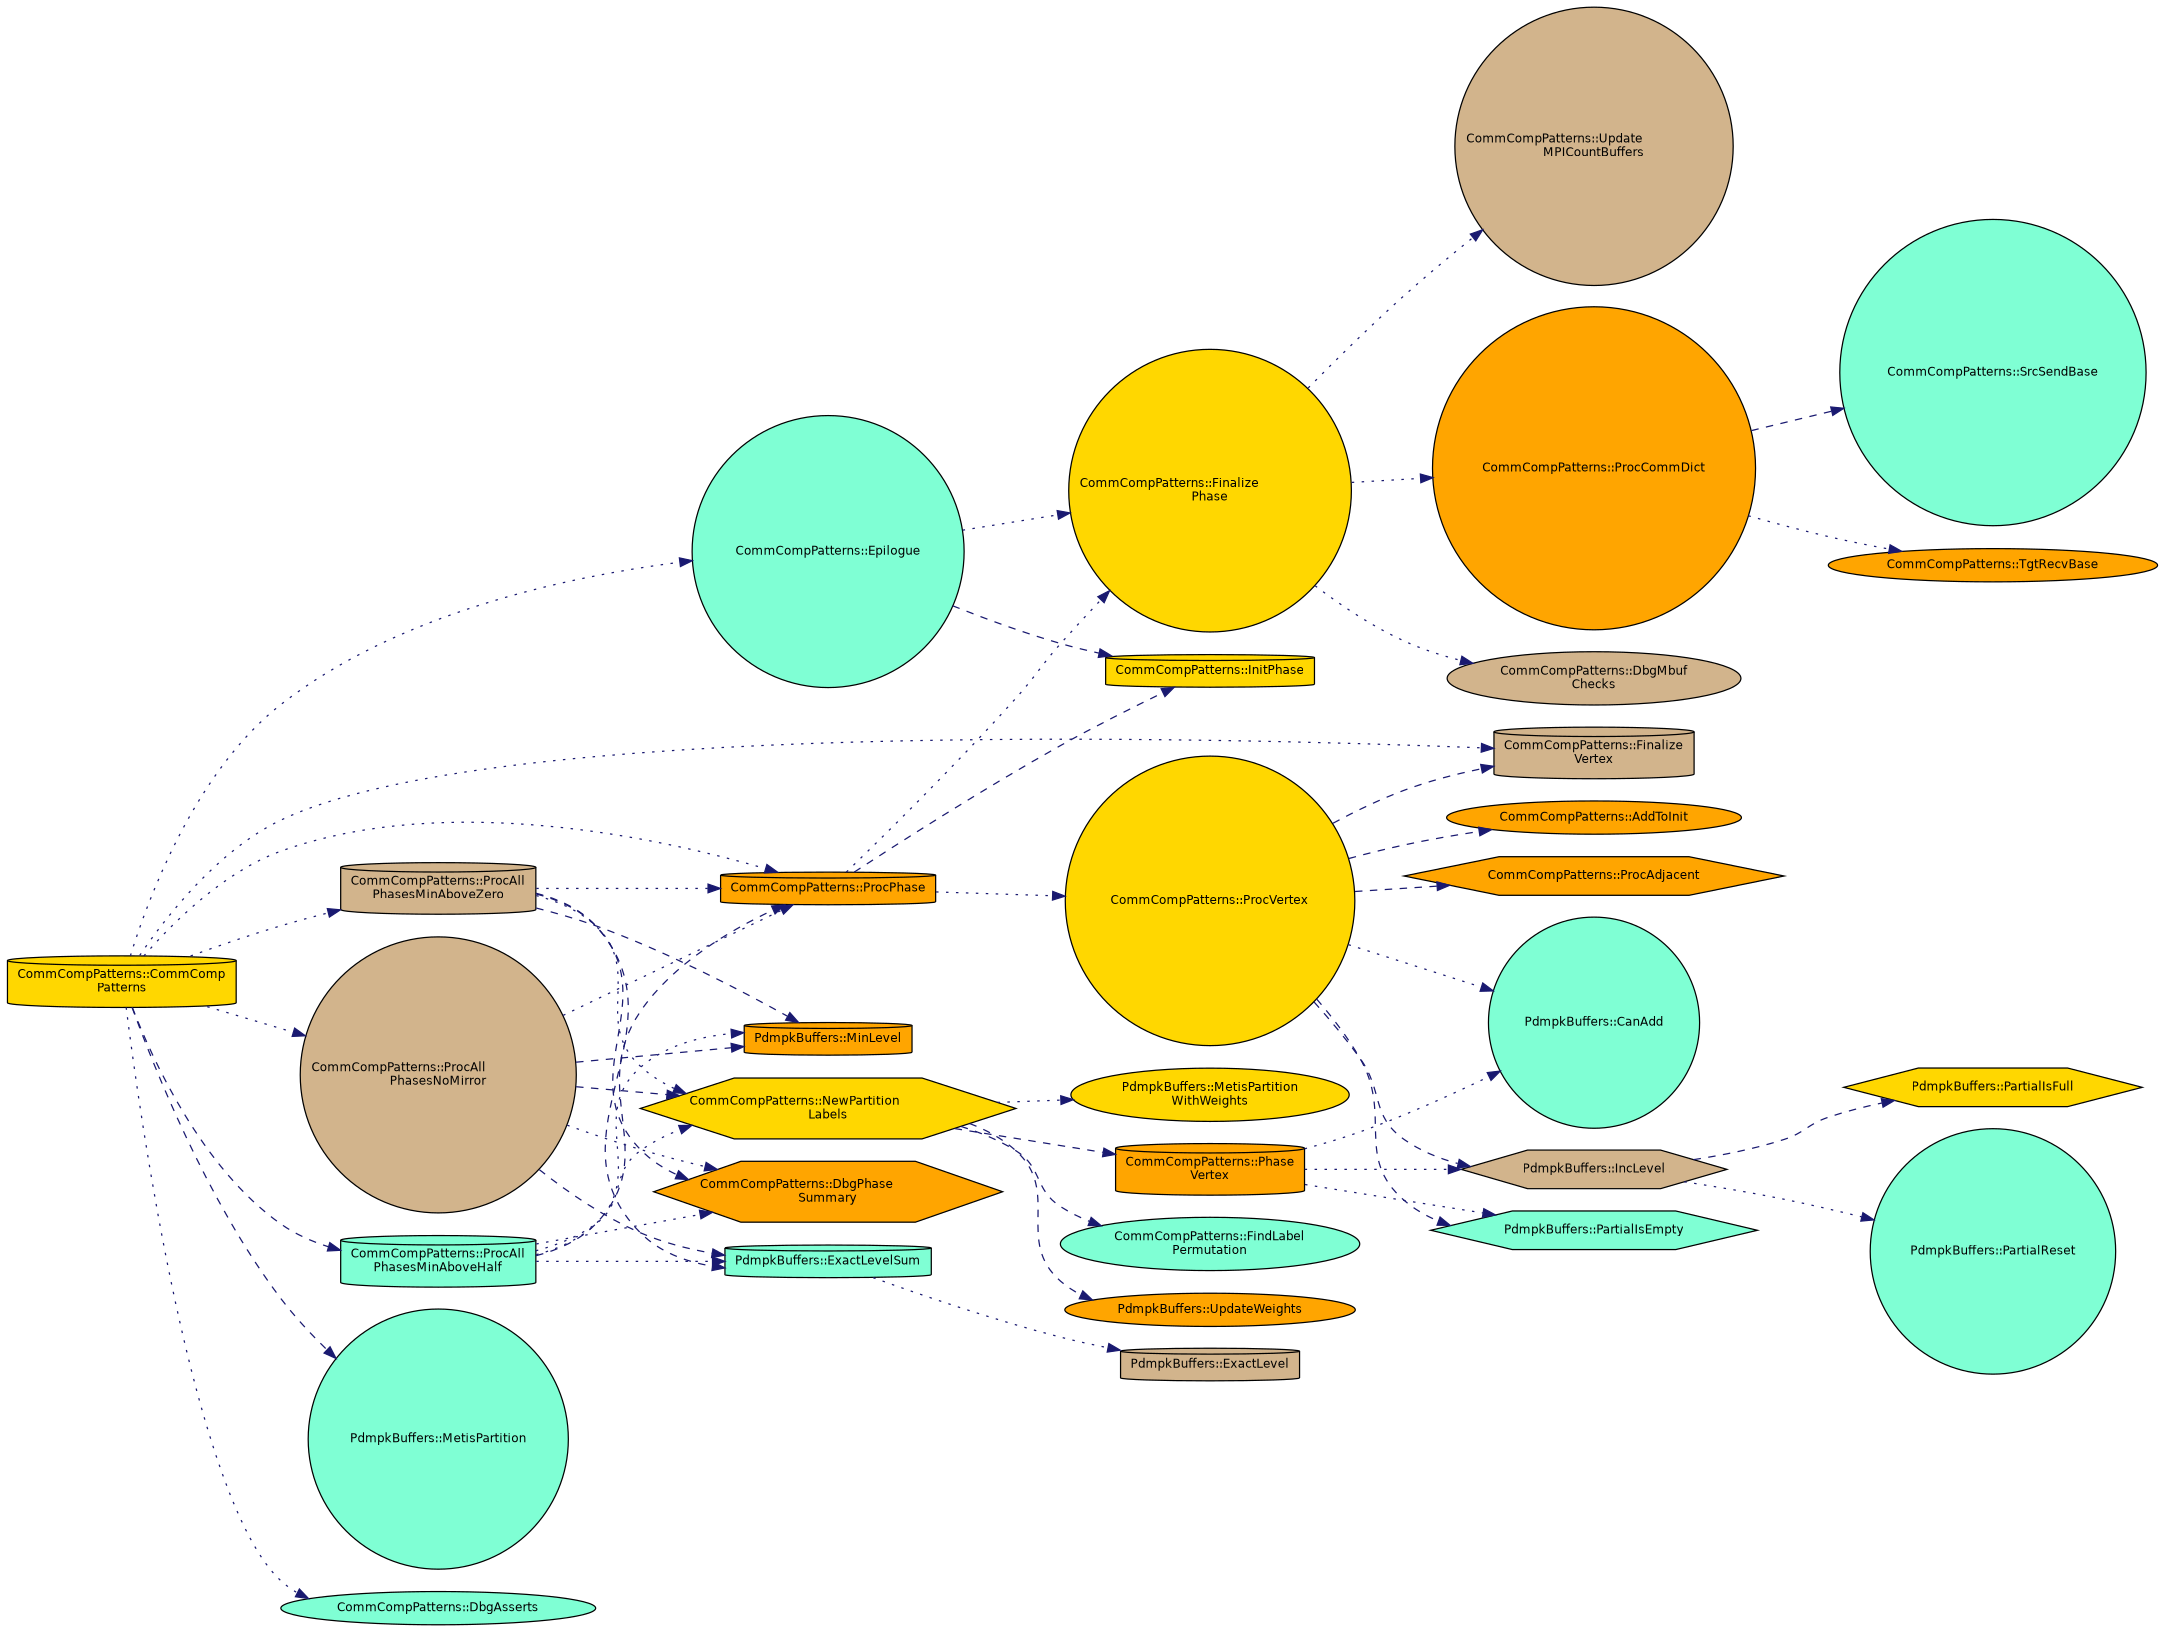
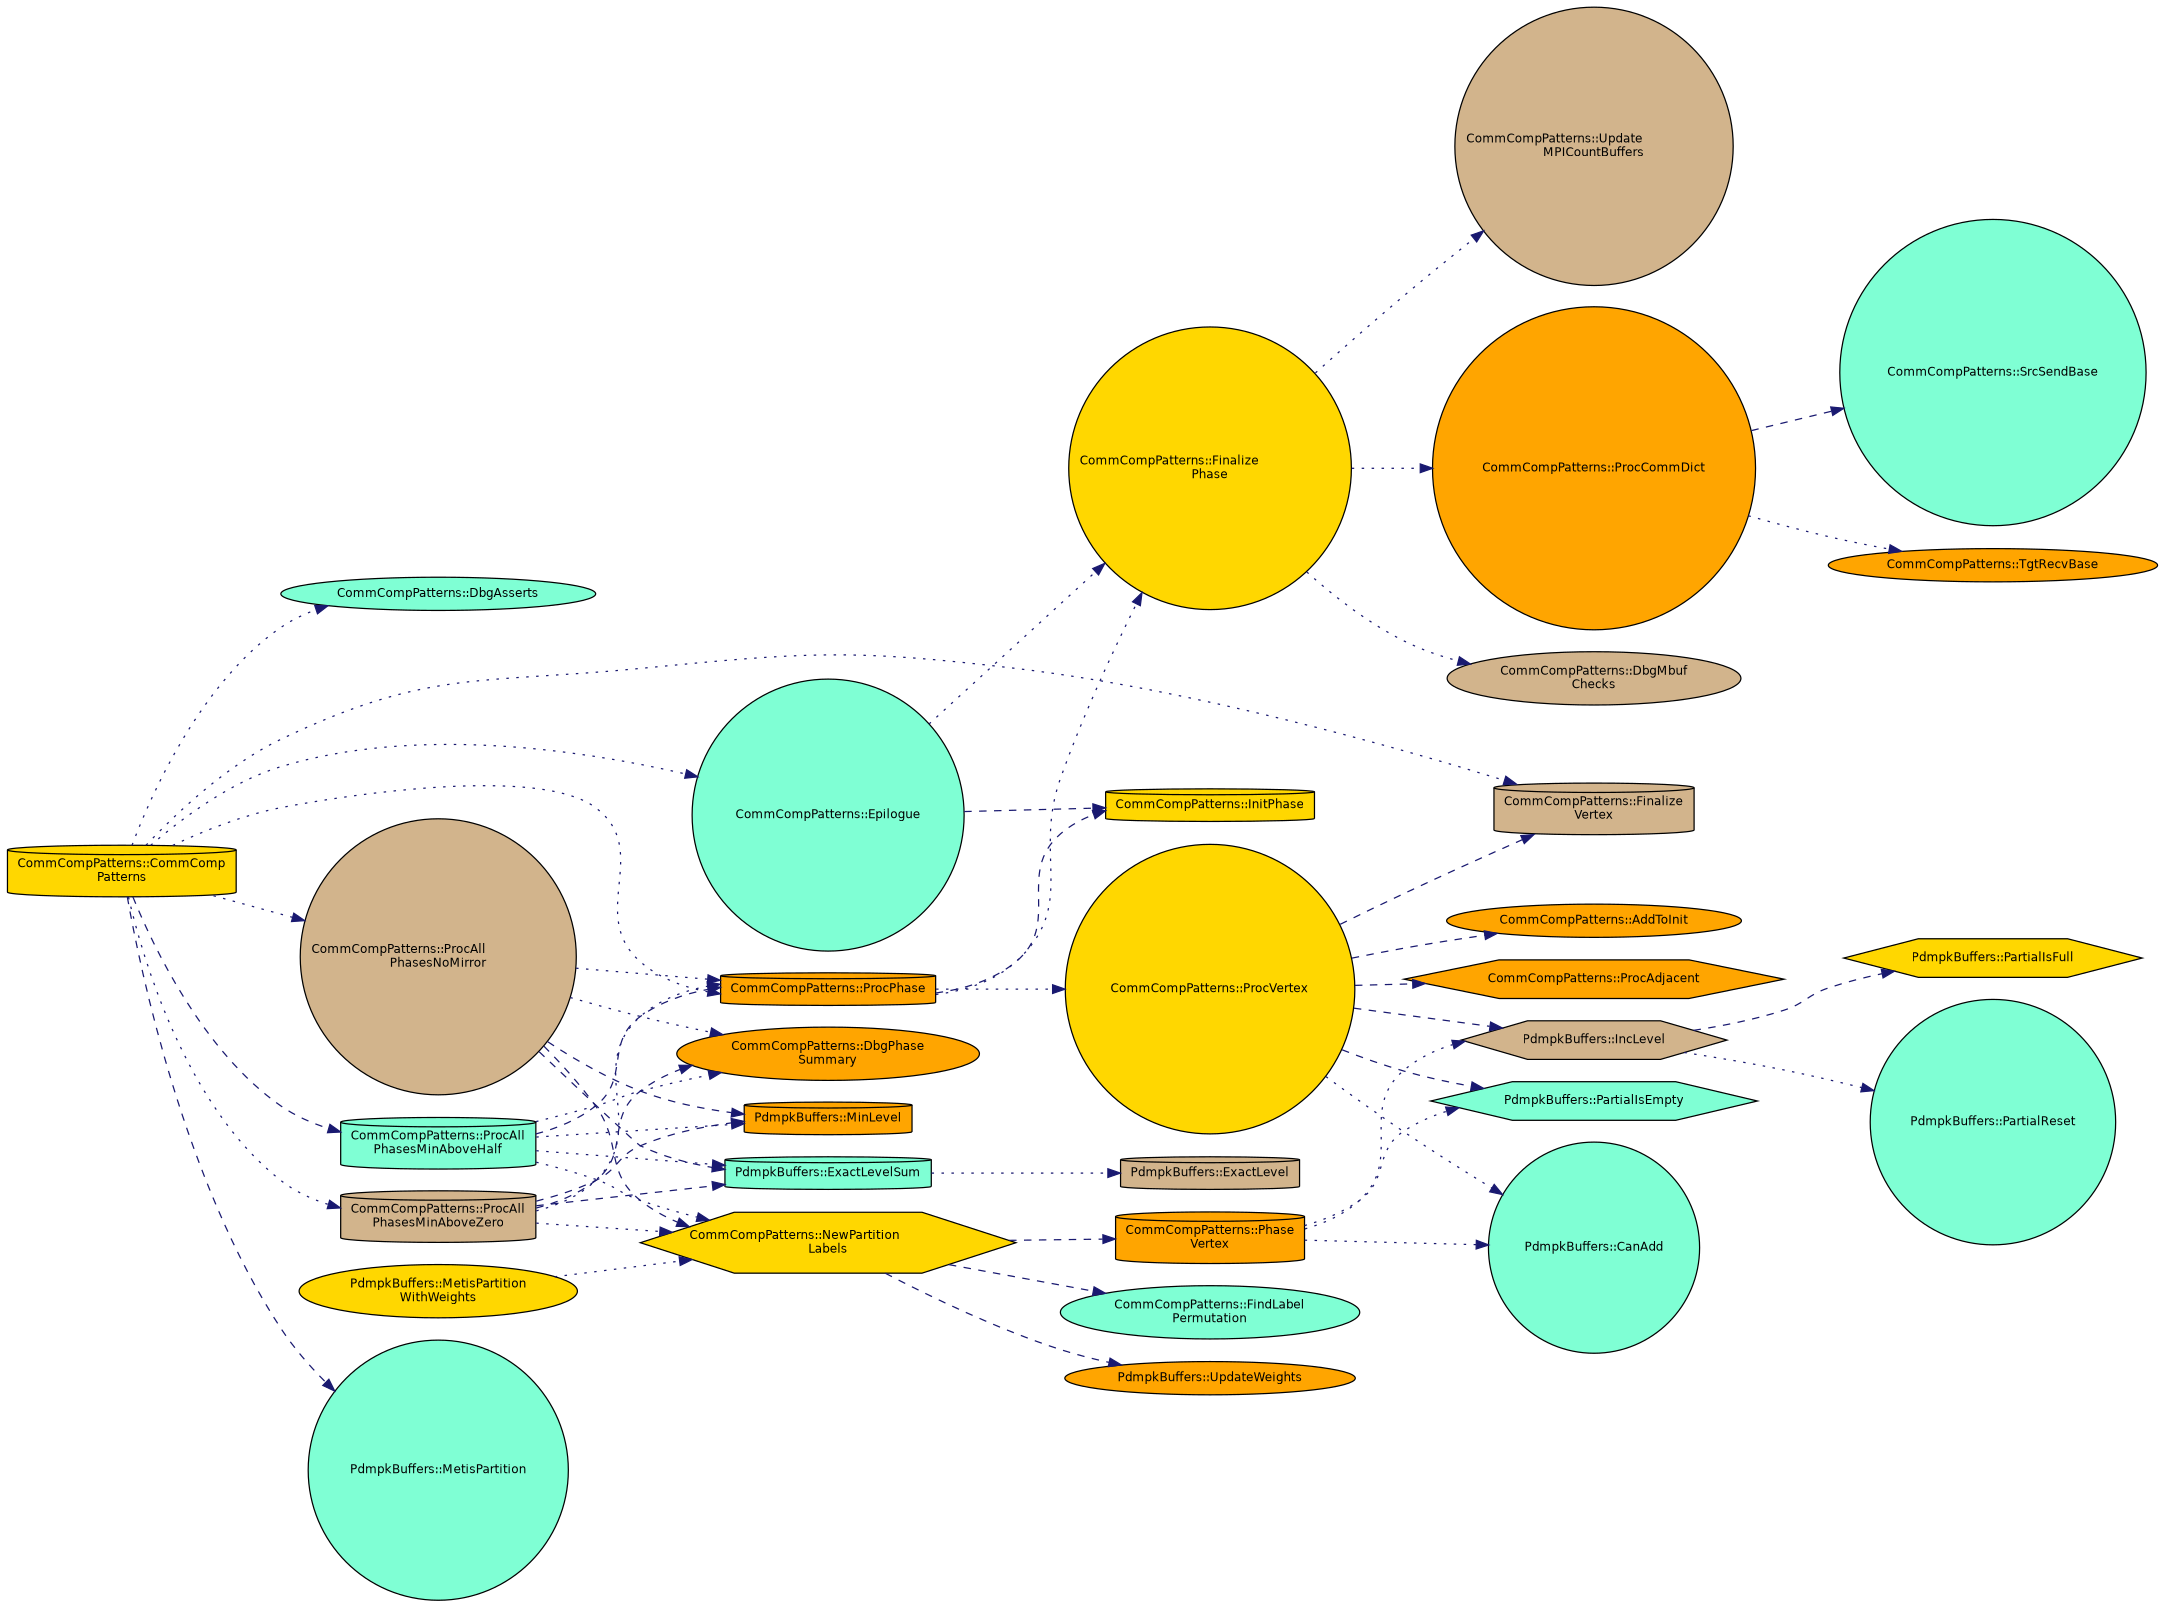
edge "CommCompPatterns::NewPartition Labels" -> "PdmpkBuffers::MetisPartition WithWeights": reversed
node "CommCompPatterns::DbgPhase Summary": shape hexagon -> ellipse
